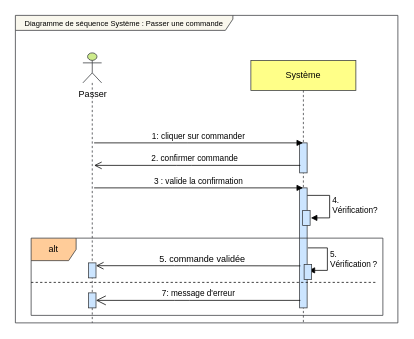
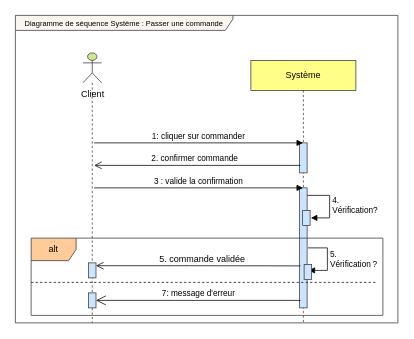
node "Passer": label "Passer" -> "Client"
